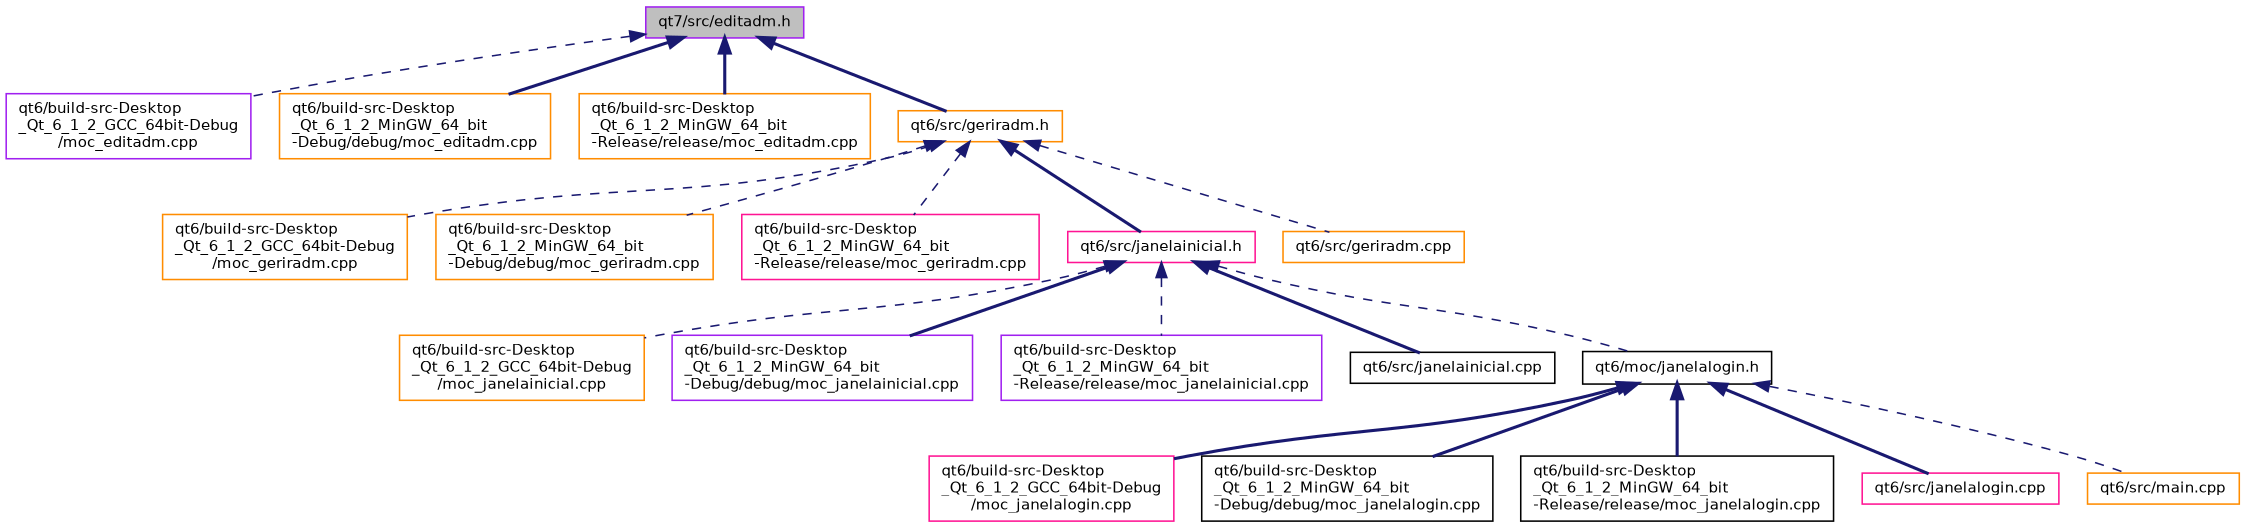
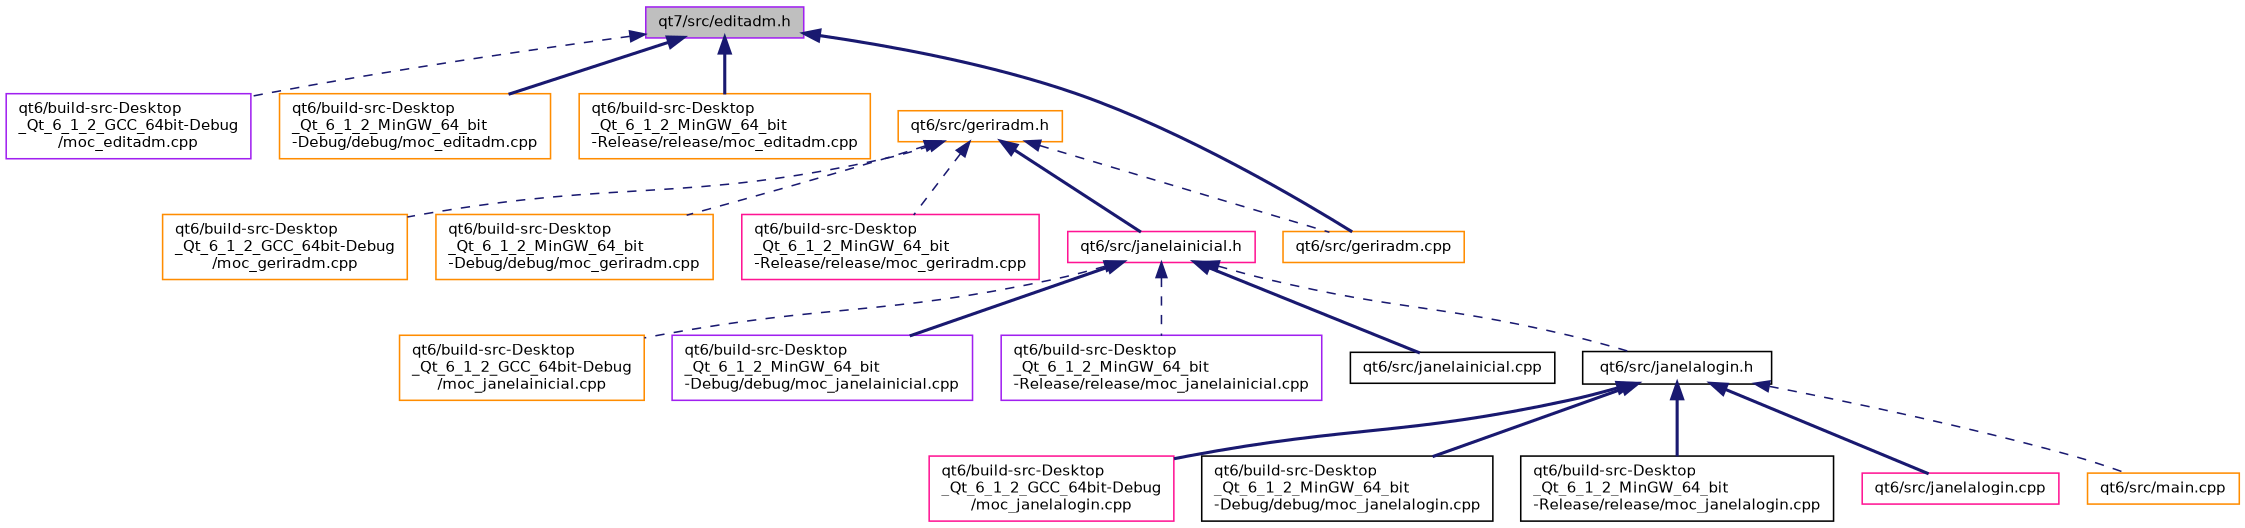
edge "qt6/src/geriradm.h" -> "qt7/src/editadm.h": now "qt6/src/geriradm.cpp" -> "qt7/src/editadm.h"
node "qt6/moc/janelalogin.h": label "qt6/moc/janelalogin.h" -> "qt6/src/janelalogin.h"
